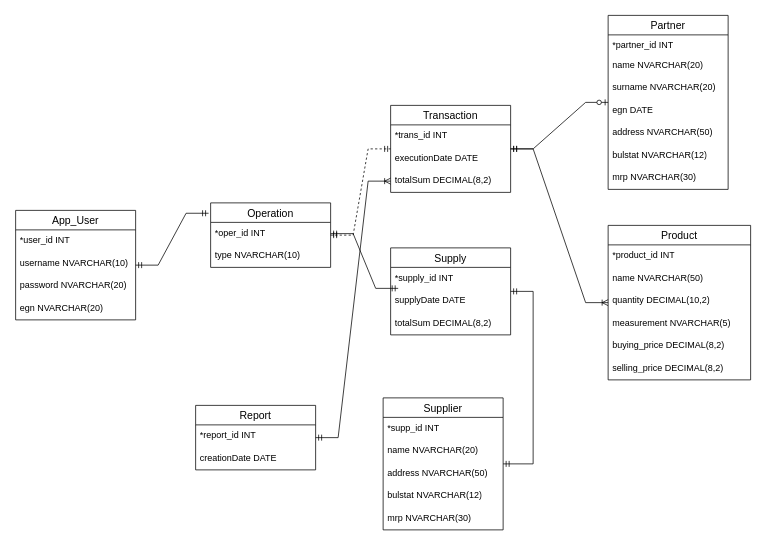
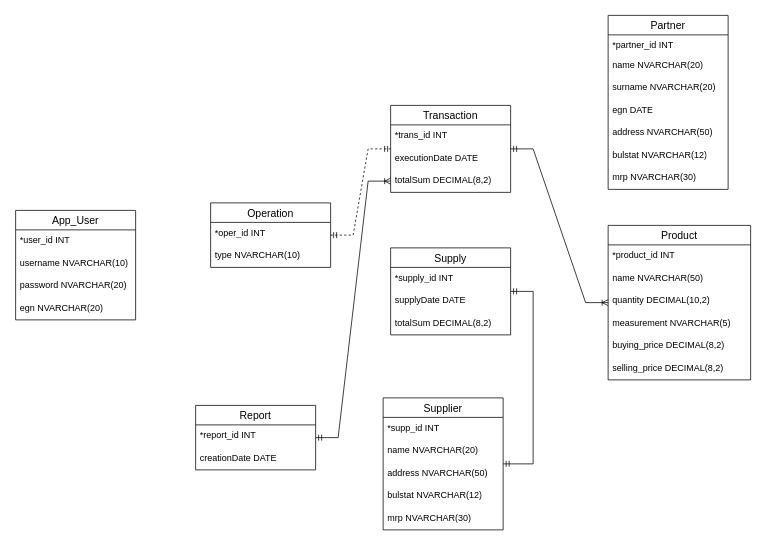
edge "Partner" -- "Transaction": removed
edge "Operation" -- "App_User": removed
edge "*oper_id INT" -- "supplyDate DATE": removed
